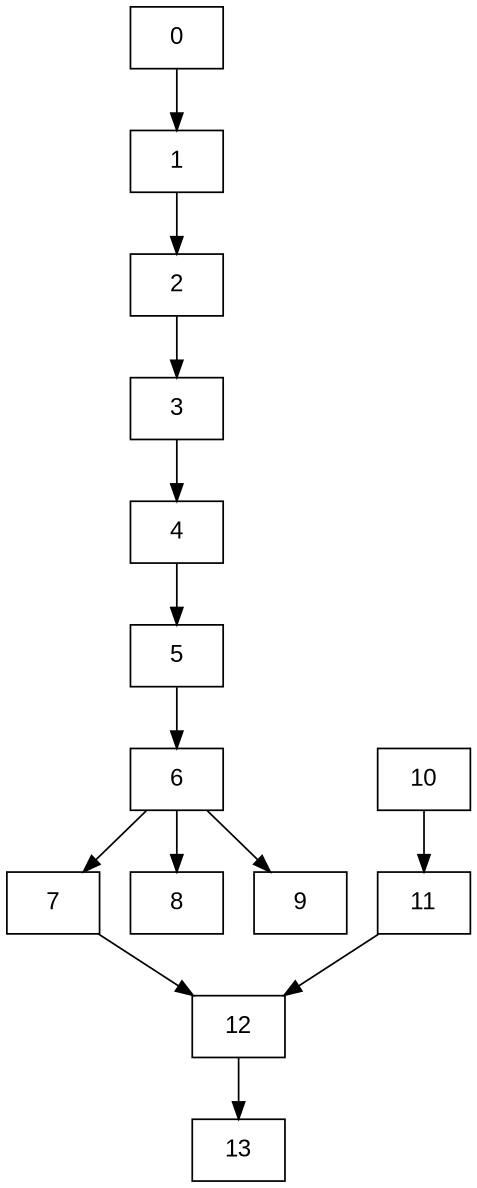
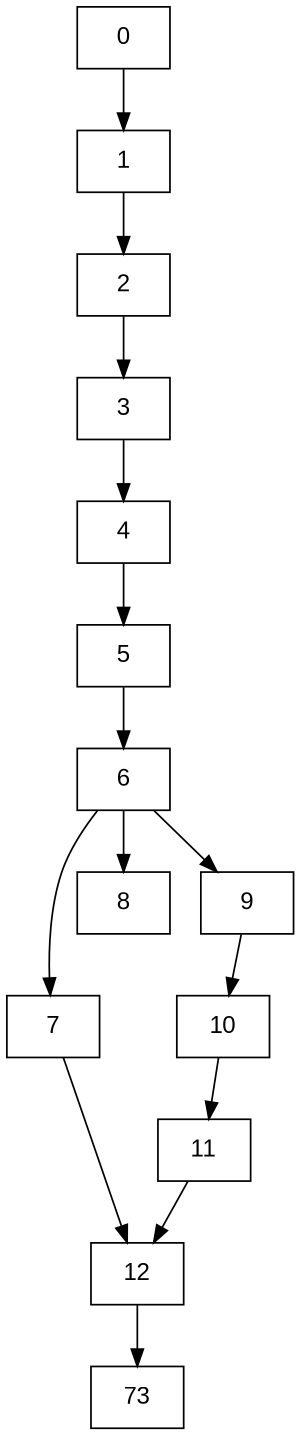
edge "9" -> "10": added
node "13": label "13" -> "73"
